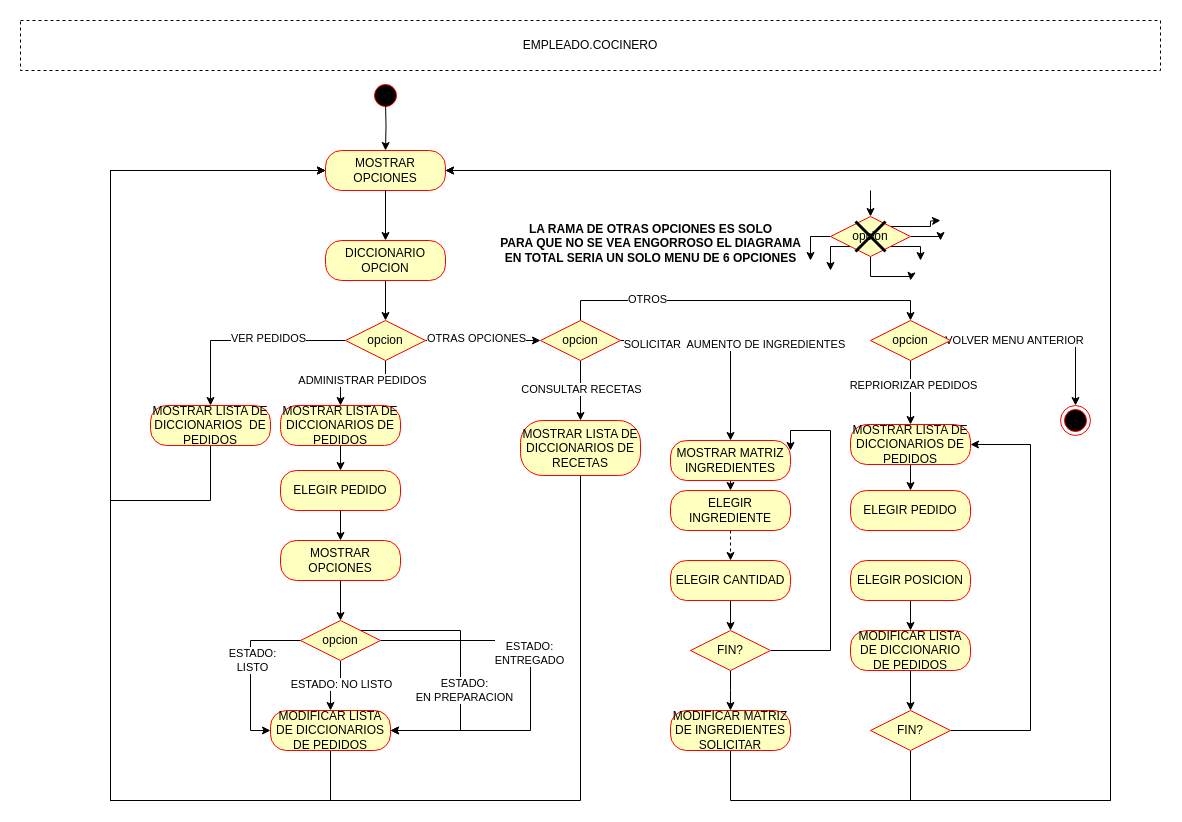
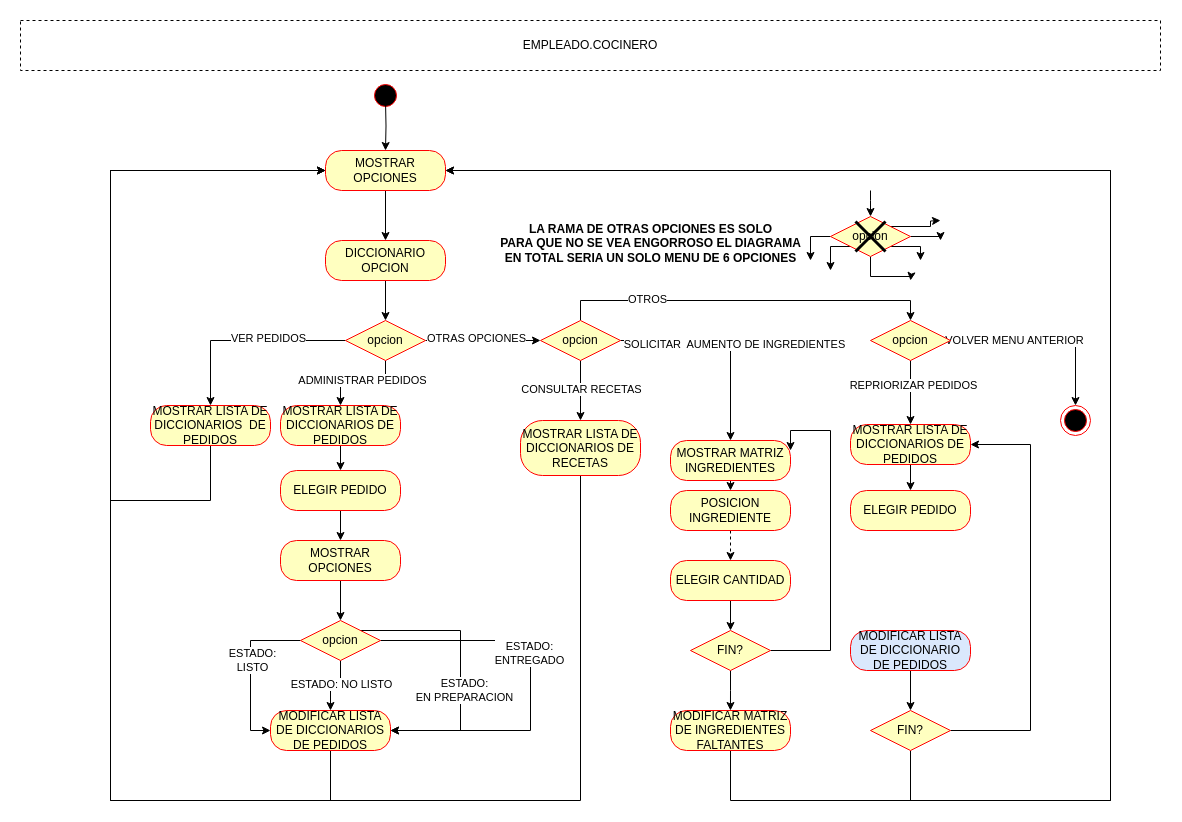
node "ELEGIR INGREDIENTE": label "ELEGIR INGREDIENTE" -> "POSICION INGREDIENTE"
node "ELEGIR POSICION": removed
edge "ELEGIR POSICION" -> "MODIFICAR LISTA DE DICCIONARIO DE PEDIDOS": removed
node "MODIFICAR LISTA DE DICCIONARIO DE PEDIDOS": fillcolor #ffffc0 -> #dae8fc
node "MODIFICAR MATRIZ DE INGREDIENTES SOLICITAR": label "MODIFICAR MATRIZ DE INGREDIENTES SOLICITAR" -> "MODIFICAR MATRIZ DE INGREDIENTES FALTANTES"
